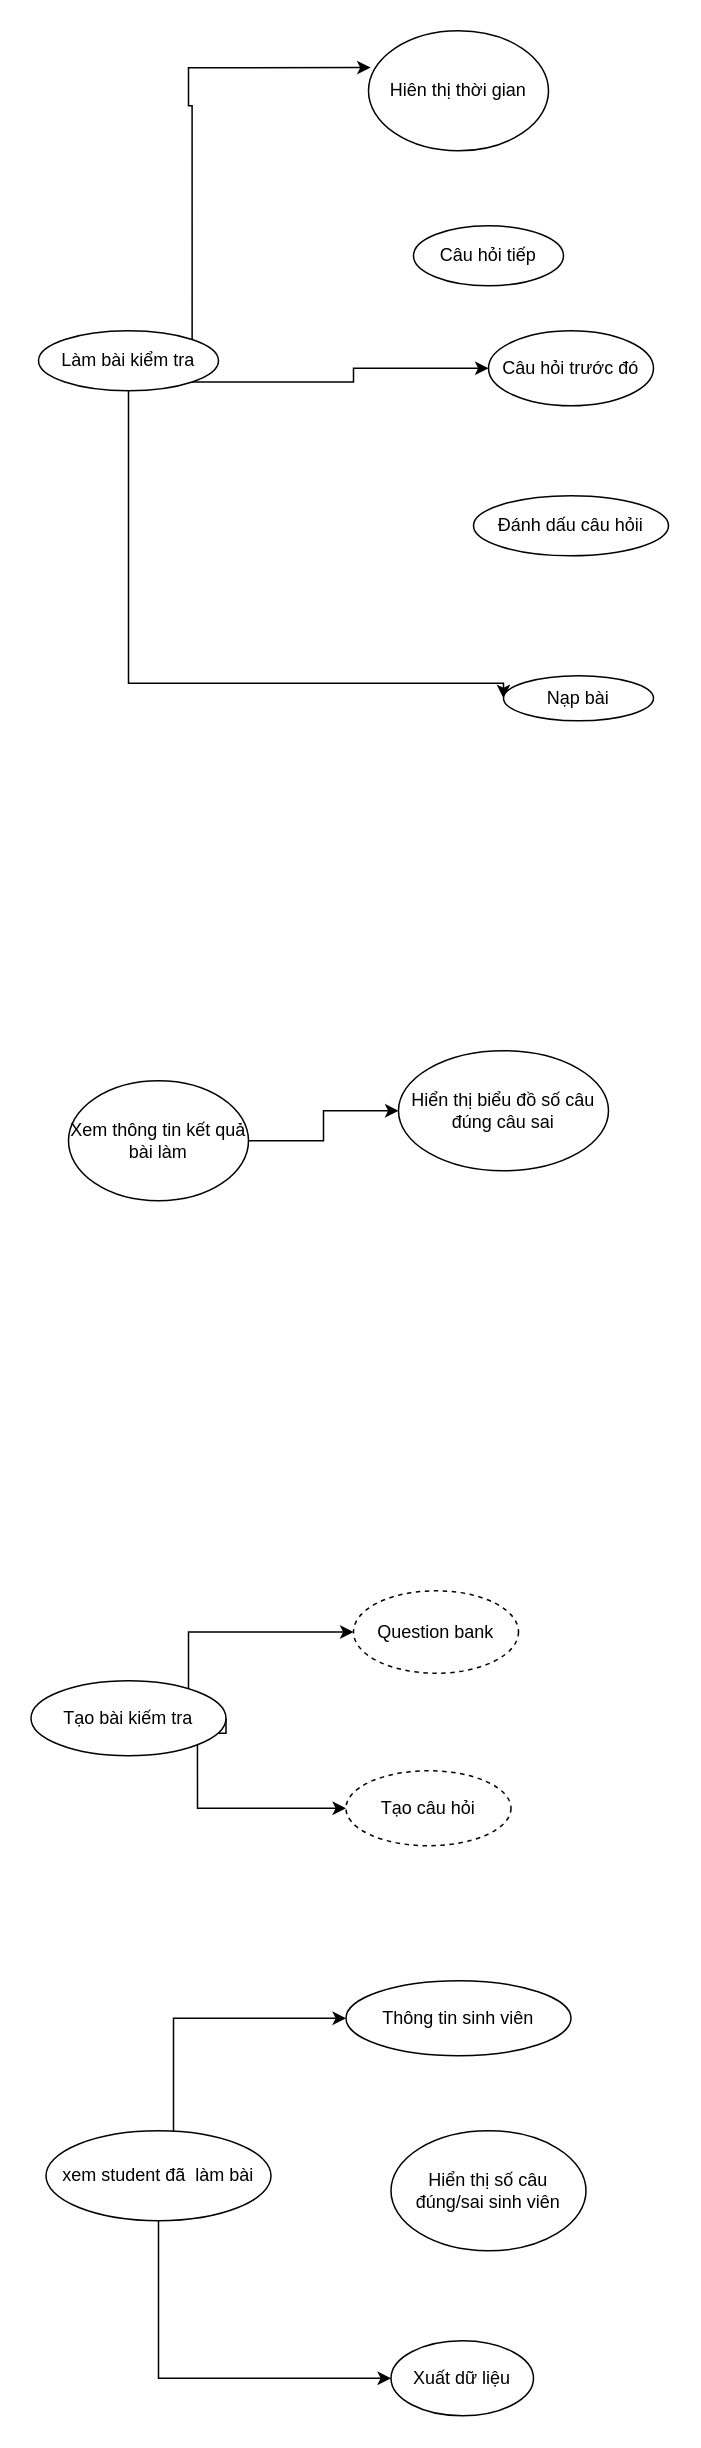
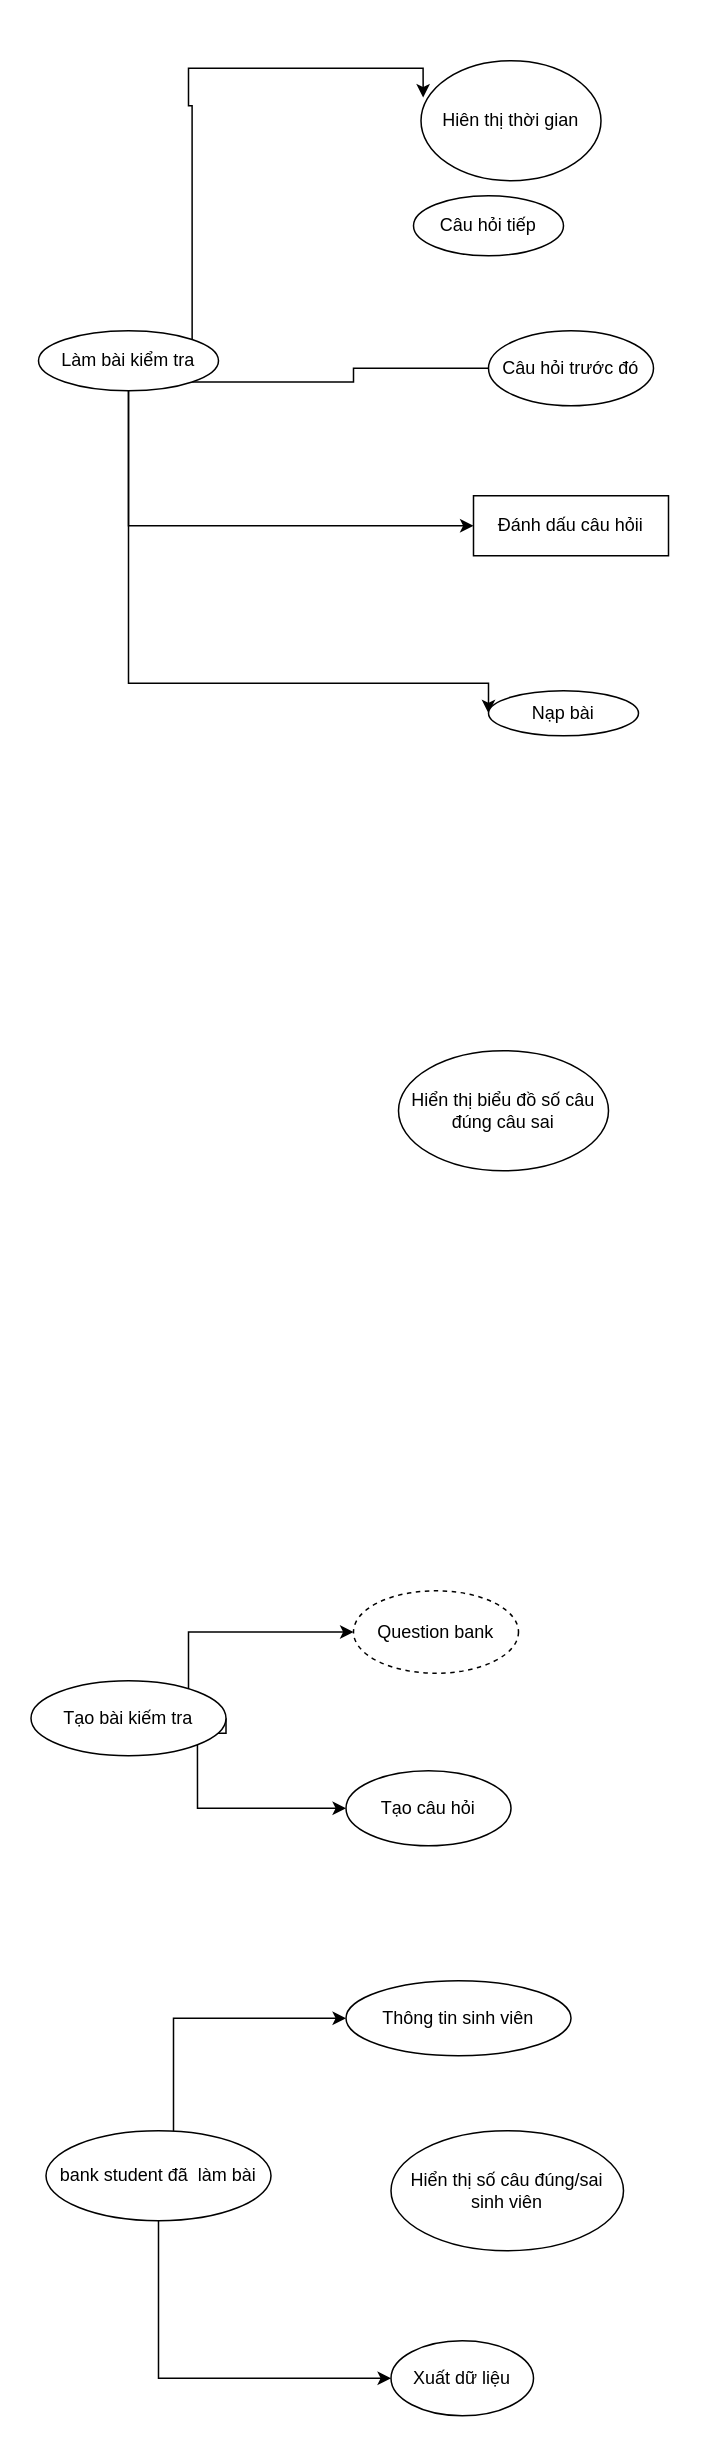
node "Hiên thị thời gian": moved (458, 91) -> (511, 121)
node "Câu hỏi tiếp": moved (488, 256) -> (488, 226)
edge "Làm bài kiểm tra" -> "Câu hỏi trước đó": arrowhead classic -> none
edge "Làm bài kiểm tra" -> "Đánh dấu câu hỏii": added
node "Đánh dấu câu hỏii": shape ellipse -> rectangle
node "Nạp bài": moved (578, 698) -> (563, 713)
edge "Xem thông tin kết quả bài làm" -> "Hiển thị biểu đồ số câu đúng câu sai": removed
node "Xem thông tin kết quả bài làm": removed
node "Tạo câu hỏi": style dashed -> solid
node "xem student đã làm bài": label "xem student đã làm bài" -> "bank student đã làm bài"
node "Hiển thị số câu đúng/sai sinh viên": size 195x120 -> 233x120
